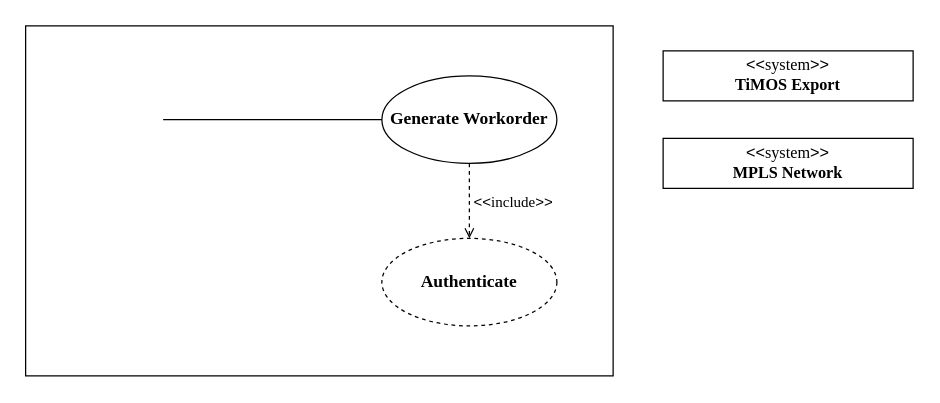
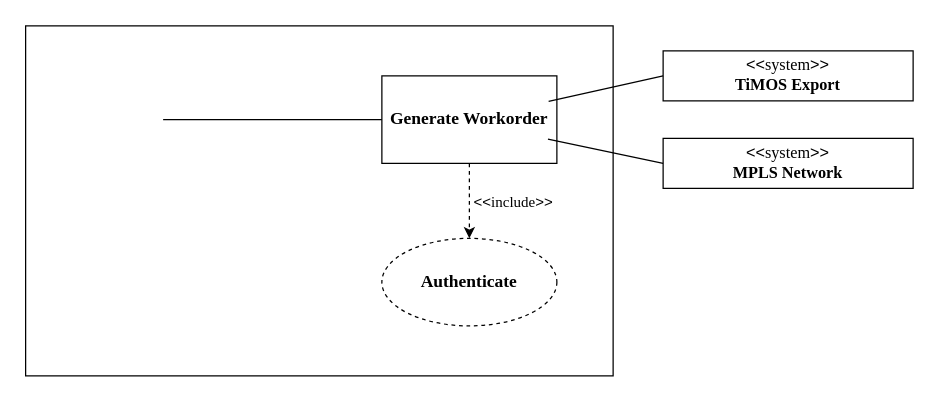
edge "<<system>> TiMOS Export" -- "Generate Workorder": added
node "Generate Workorder": shape ellipse -> rectangle
edge "Generate Workorder" -- "<<system>> MPLS Network": added
edge "Generate Workorder" -> "Authenticate": arrowhead open -> classic
